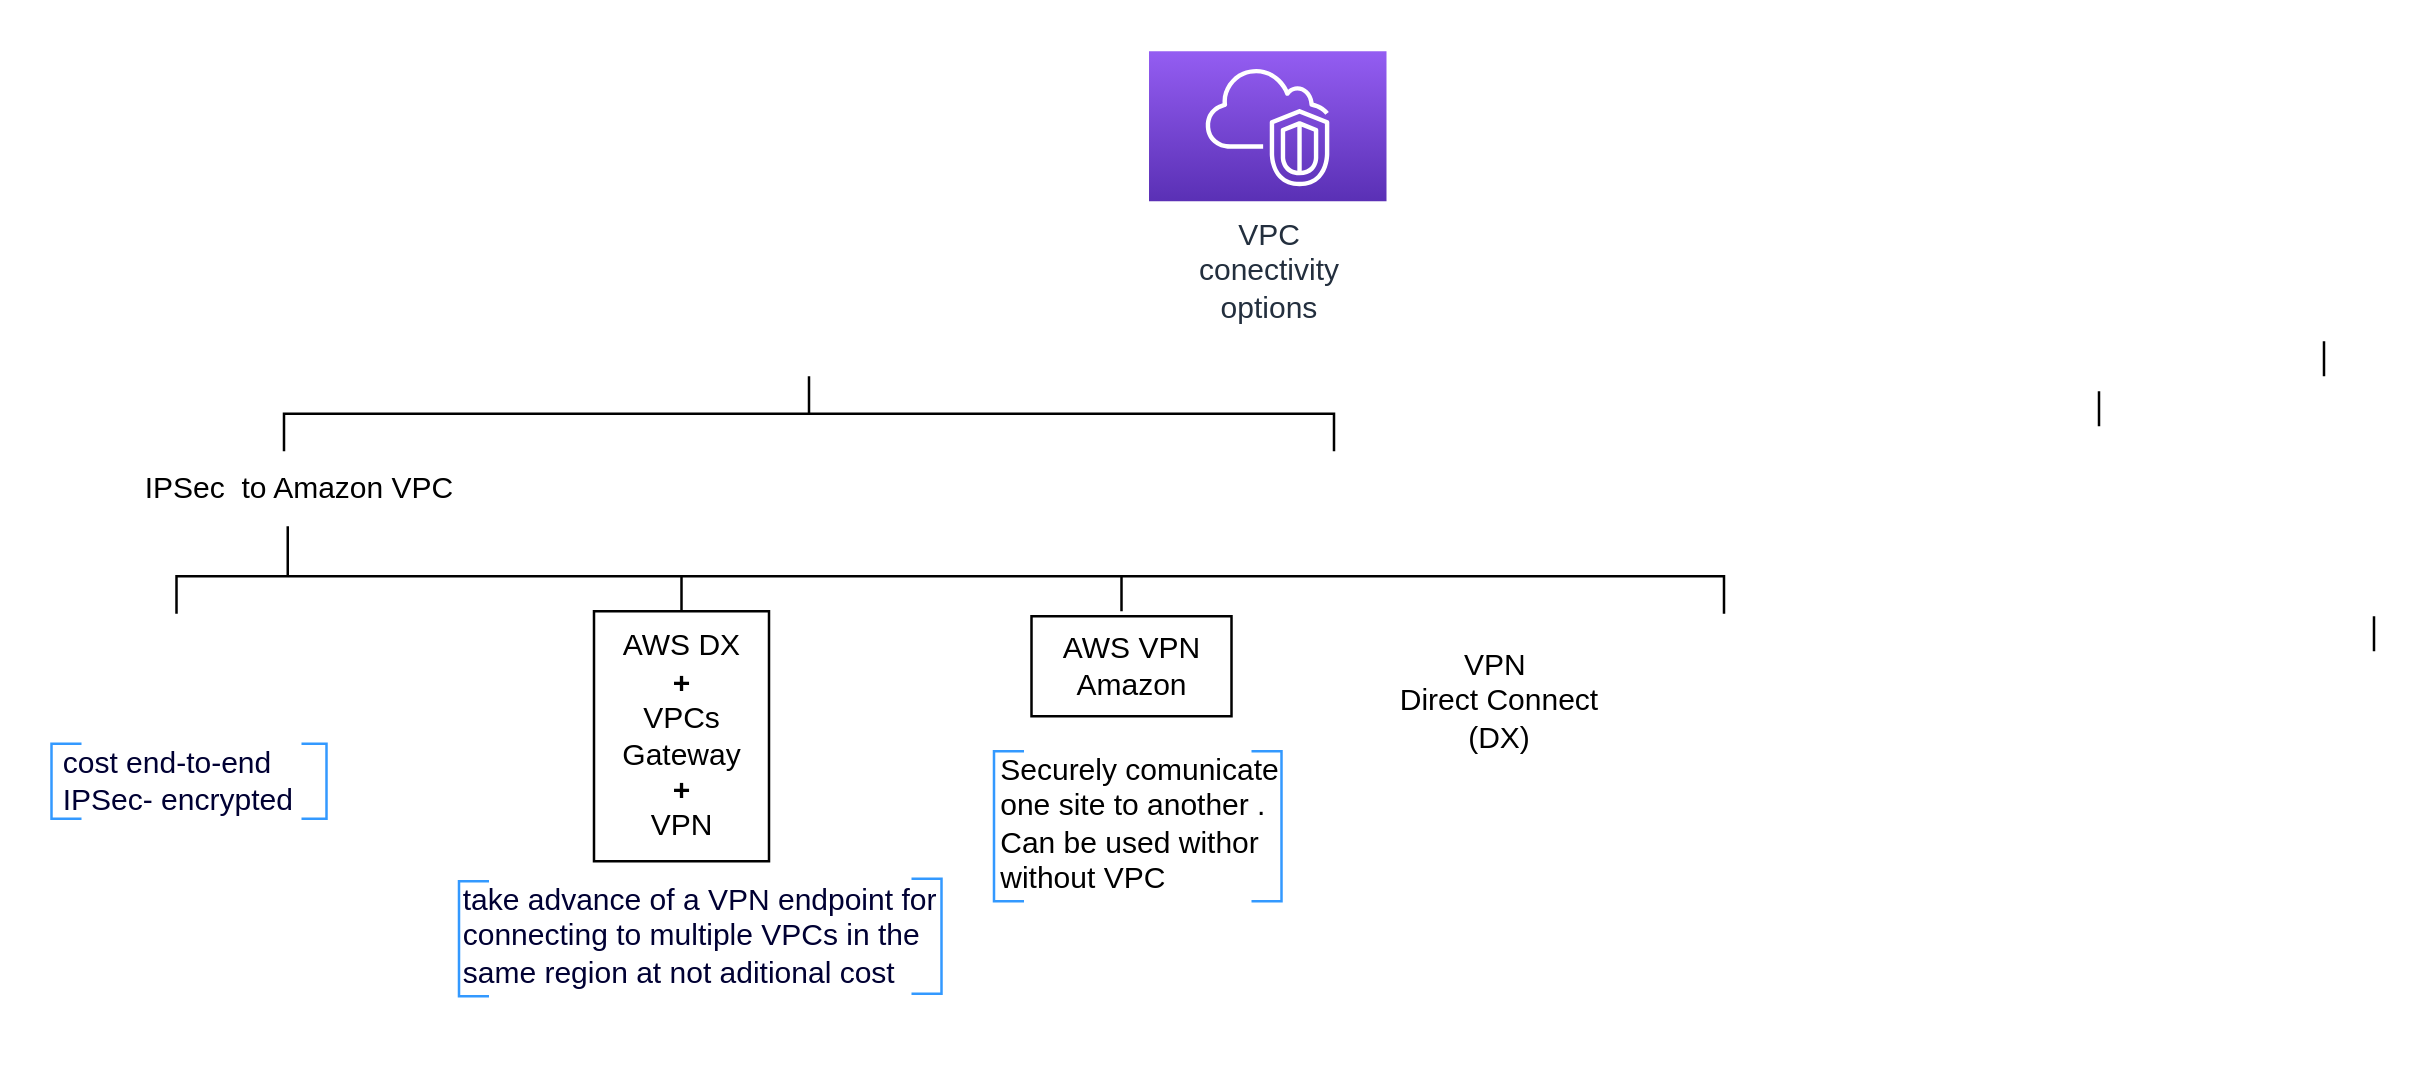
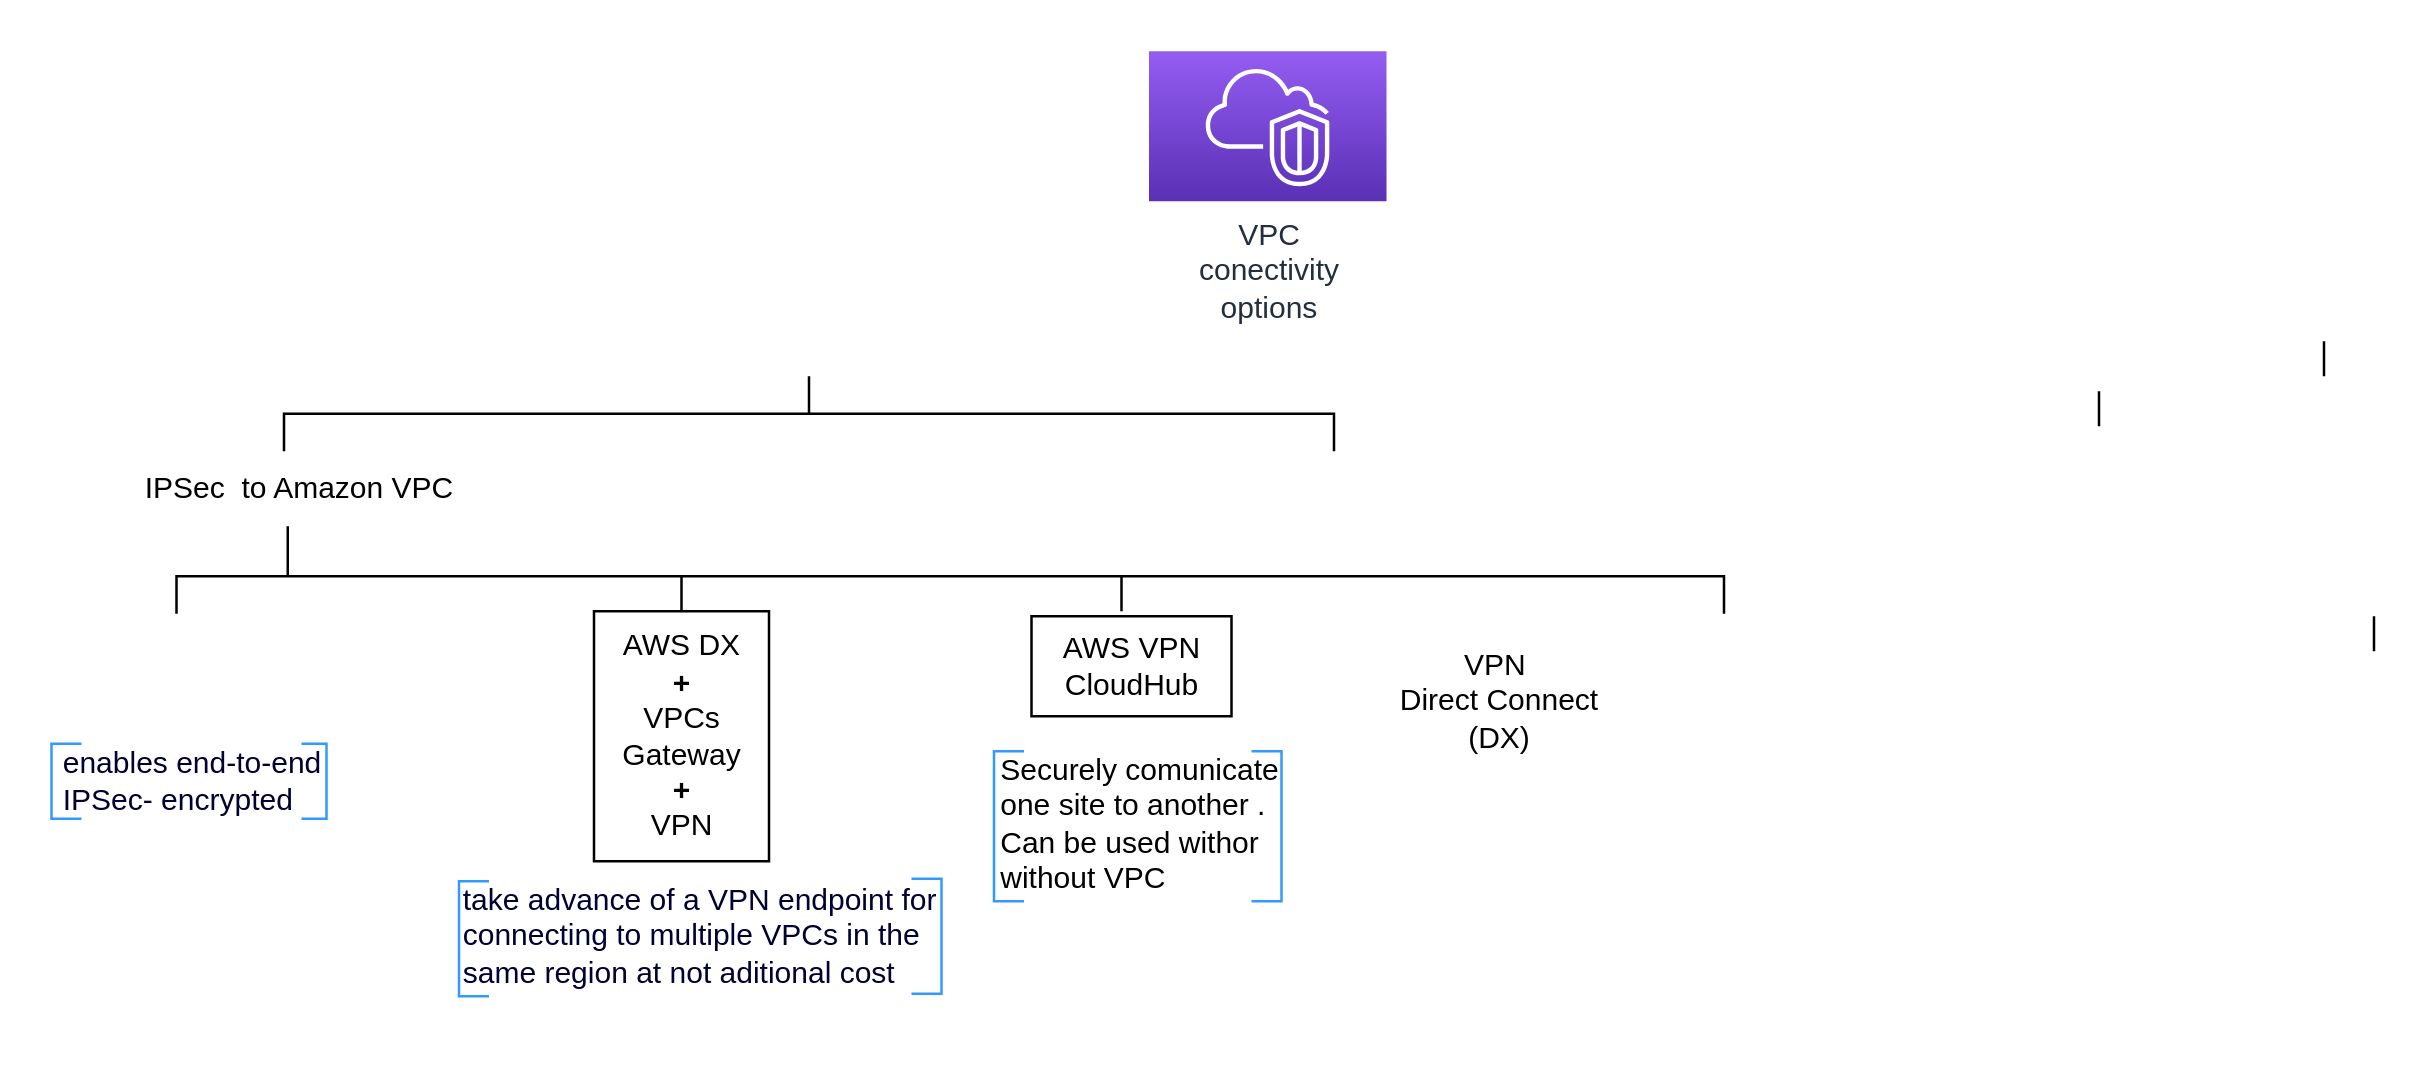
node "AWS VPN Amazon": label "AWS VPN Amazon" -> "AWS VPN CloudHub"
node "cost end-to-end IPSec- encrypted": label "cost end-to-end IPSec- encrypted" -> "enables end-to-end IPSec- encrypted"
